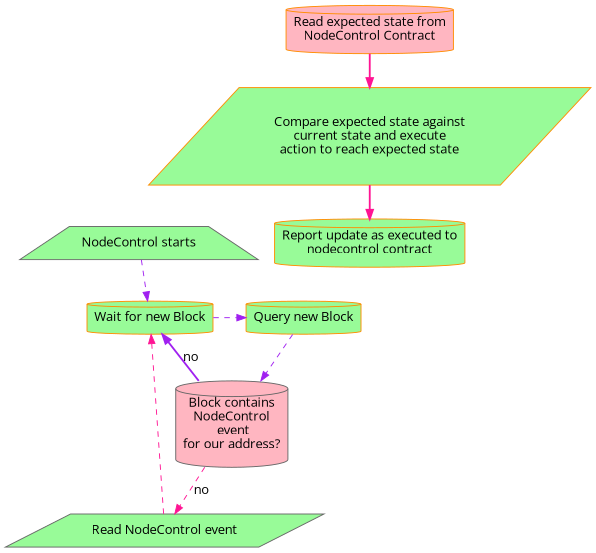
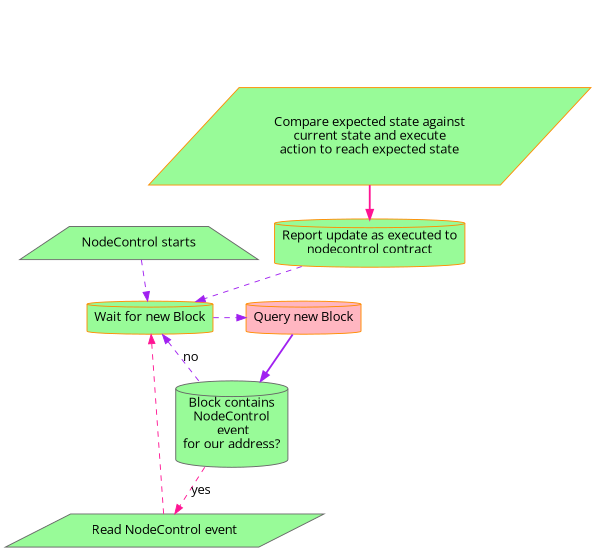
node "Read expected state from NodeControl Contract": removed
edge "Report update as executed to nodecontrol contract" -> "Wait for new Block": added
node "Query new Block": fillcolor palegreen -> lightpink
edge "Query new Block" -> "Block contains NodeControl event for our address?": style dashed -> bold
edge "Block contains NodeControl event for our address?" -> "Wait for new Block": style bold -> dashed
node "Block contains NodeControl event for our address?": fillcolor lightpink -> palegreen
edge "Block contains NodeControl event for our address?" -> "Read NodeControl event": label "no" -> "yes"
